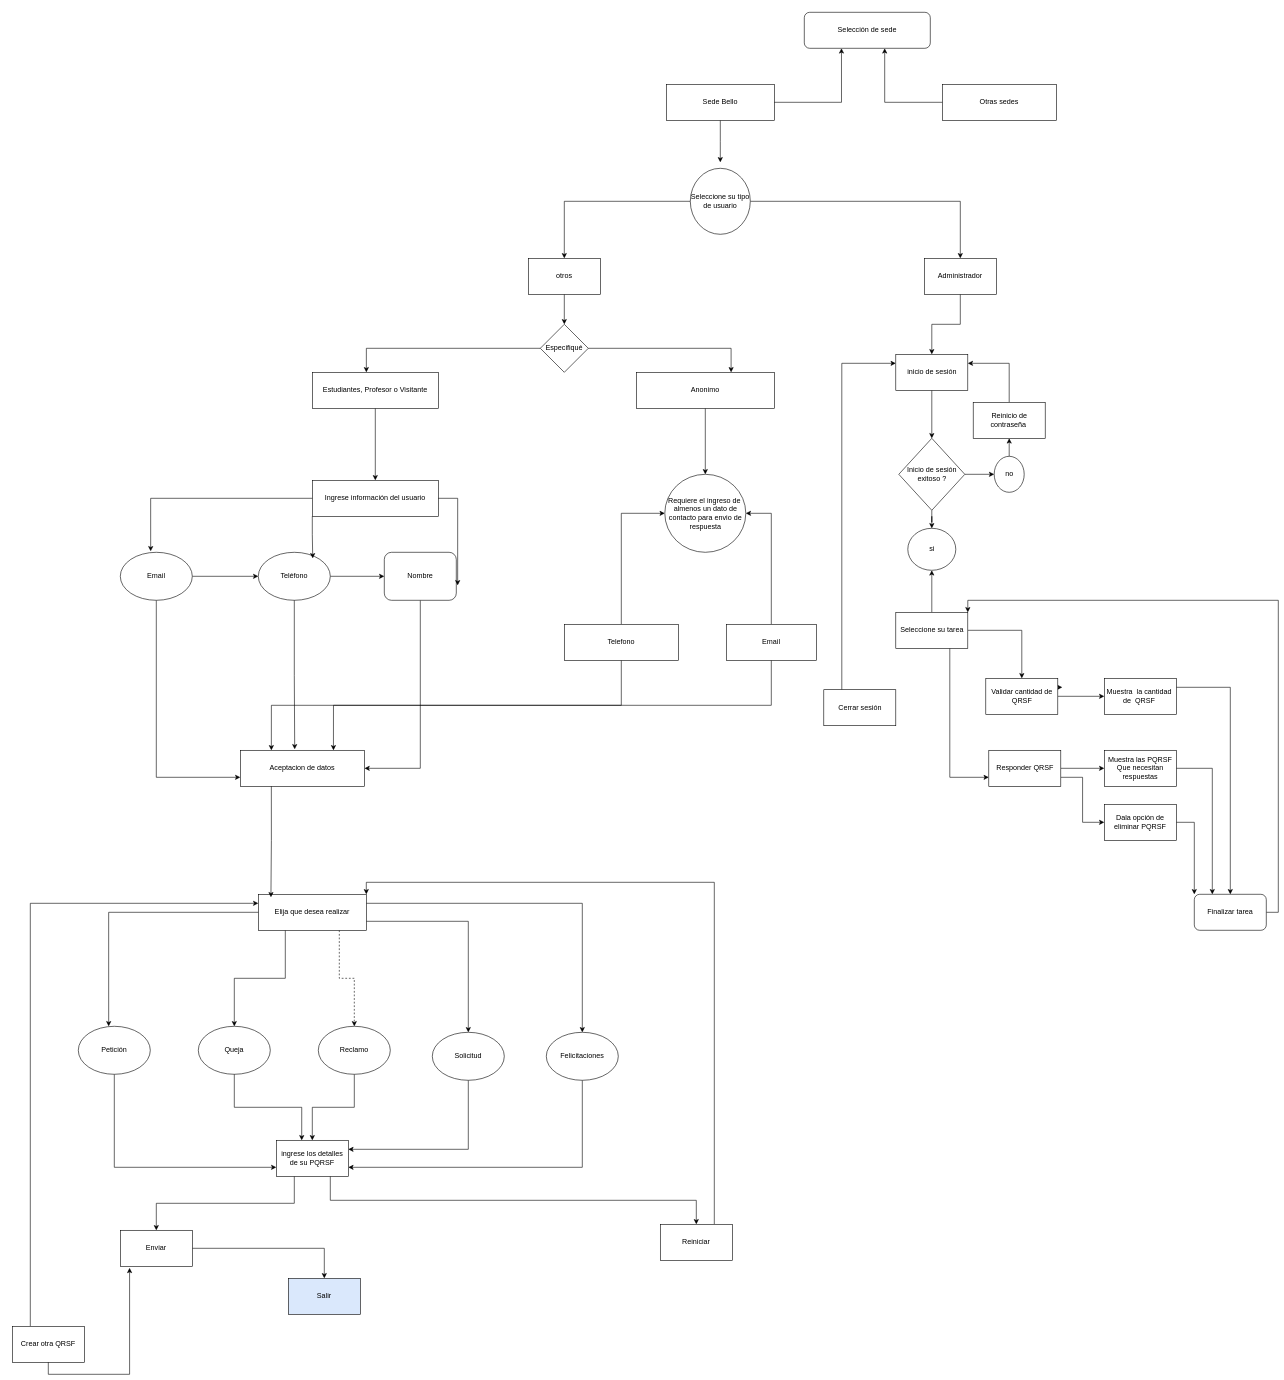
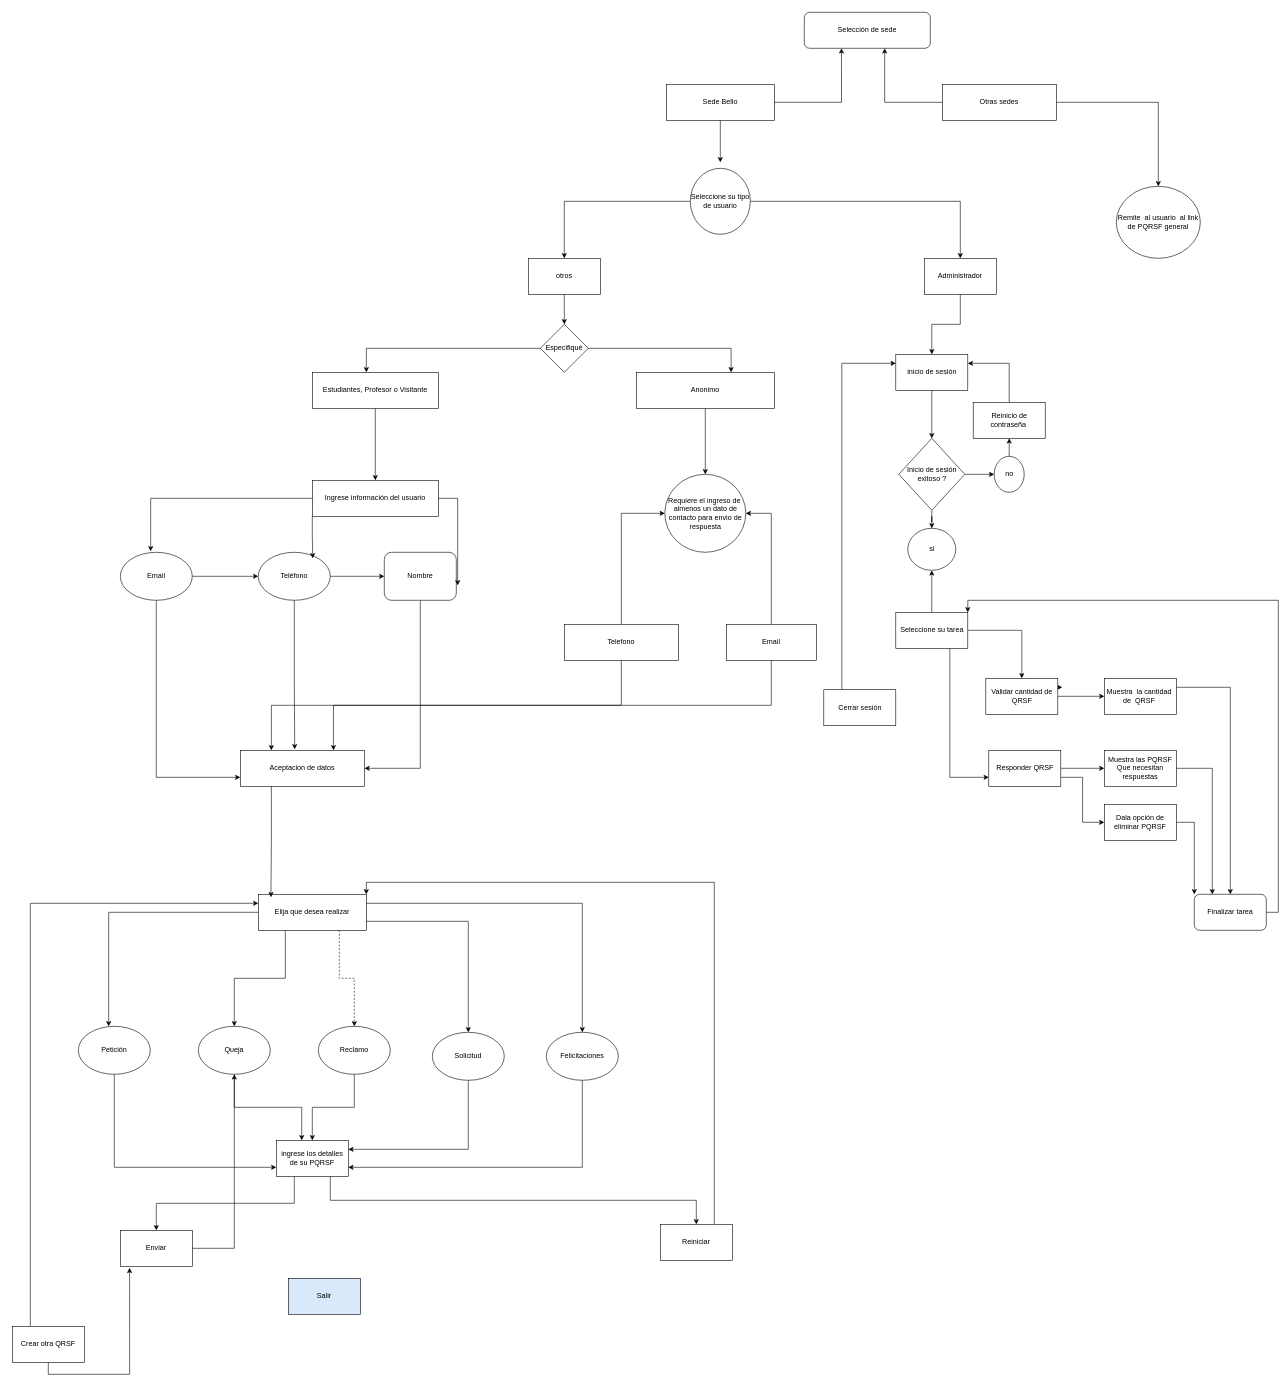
edge "Otras sedes" -> "Remite al usuario al link de PQRSF general": added
node "Remite al usuario al link de PQRSF general": added
edge "Enviar" -> "Salir": now "Enviar" -> "Queja"
